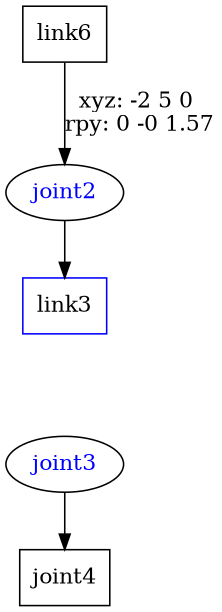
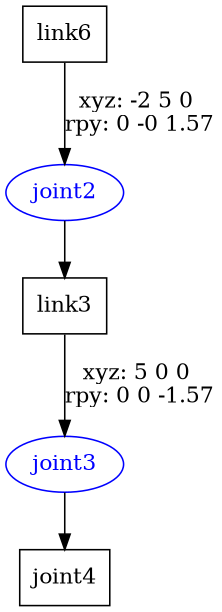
node "joint2": color black -> blue
node "link3": color blue -> black
edge "link3" -> "joint3": added, label "xyz: 5 0 0 rpy: 0 0 -1.57"
node "joint3": color black -> blue
